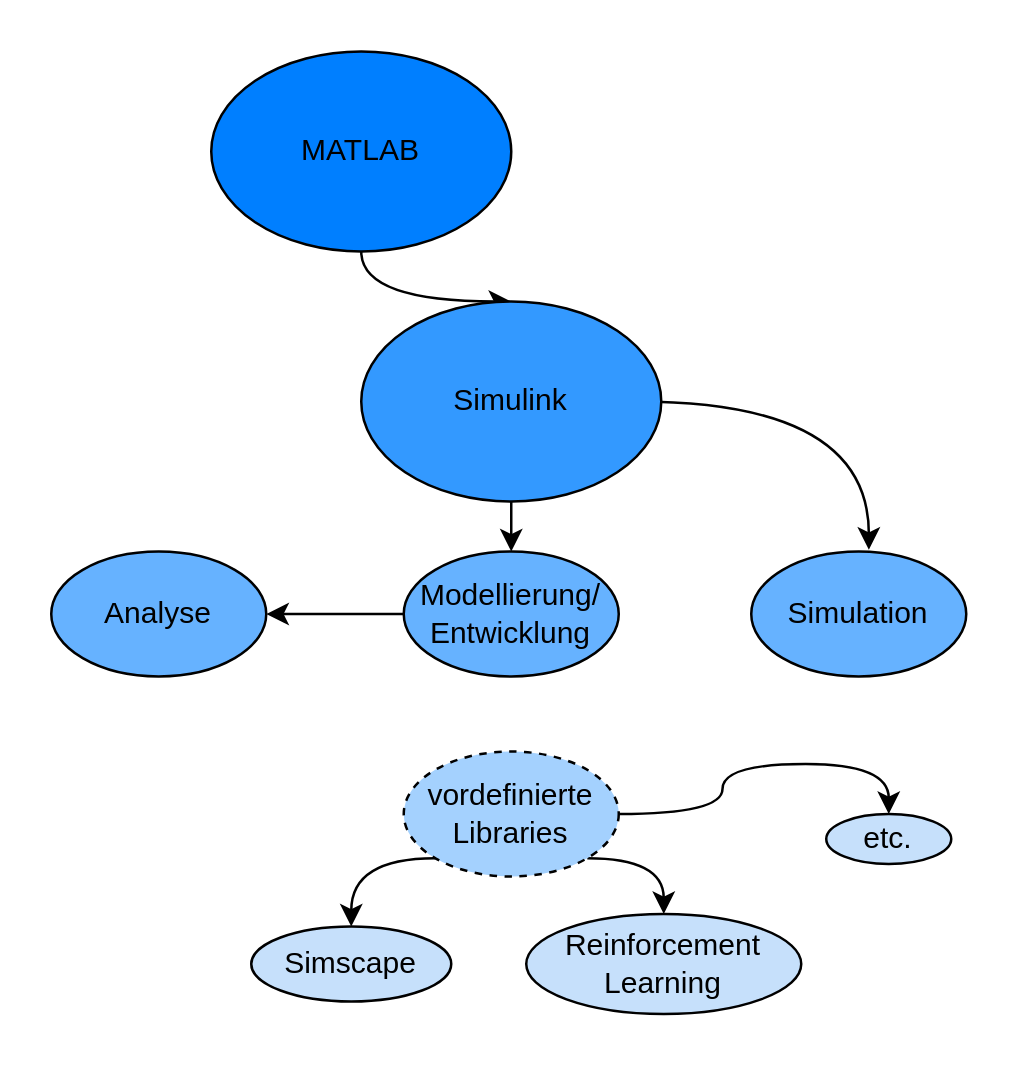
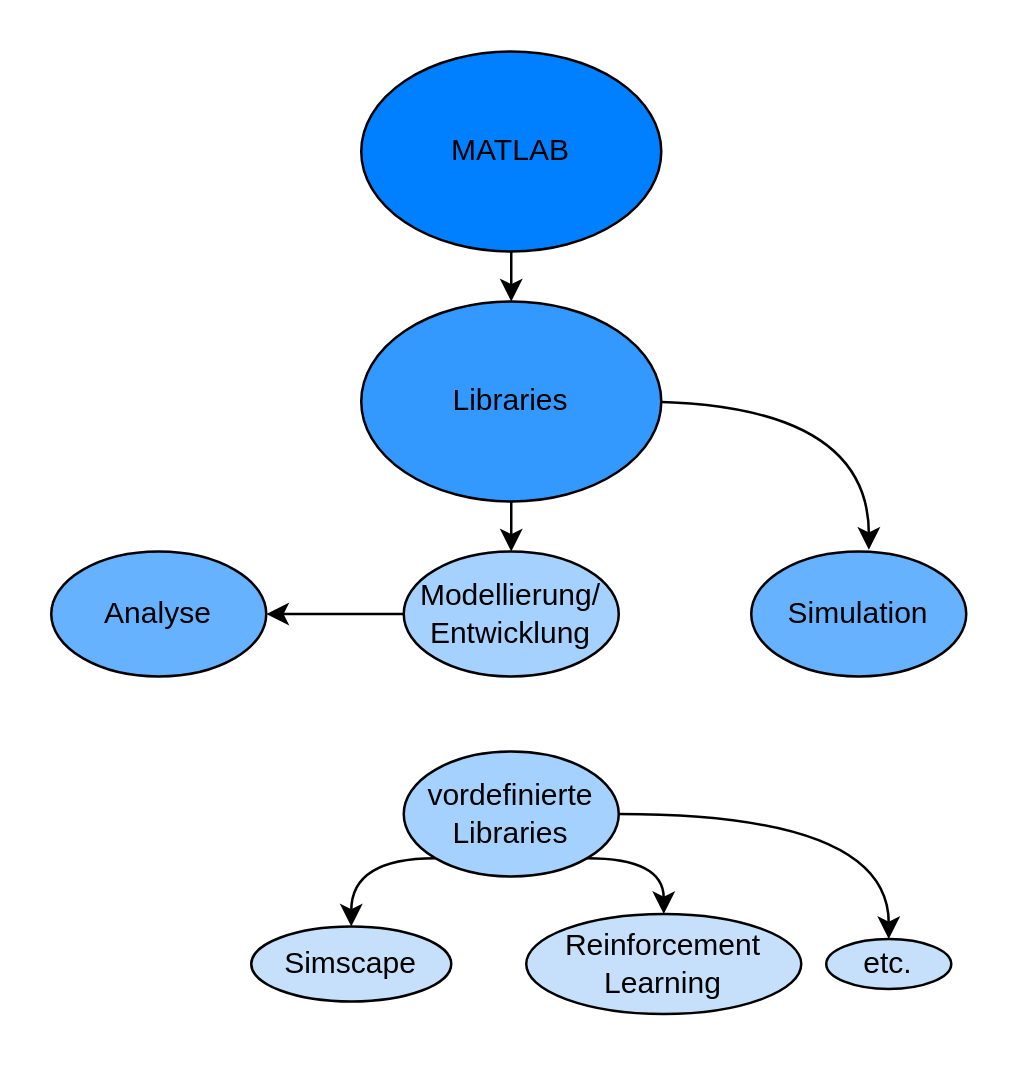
node "MATLAB": moved (361, 151) -> (511, 151)
node "Simulink": label "Simulink" -> "Libraries"
node "Modellierung/ Entwicklung": fillcolor #66b2ff -> #a4d1fe
node "vordefinierte Libraries": style dashed -> solid
node "etc.": moved (889, 839) -> (889, 964)
